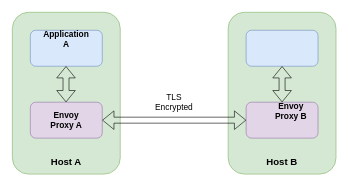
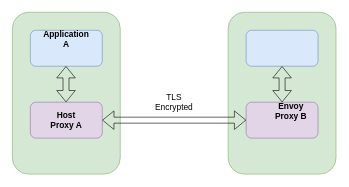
node "Envoy Proxy A": label "Envoy Proxy A" -> "Host Proxy A"
node "Host A": removed
node "Host B": removed
